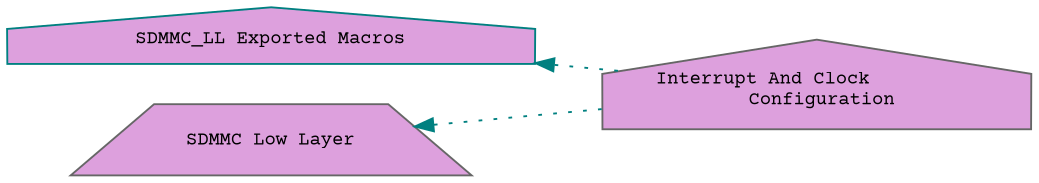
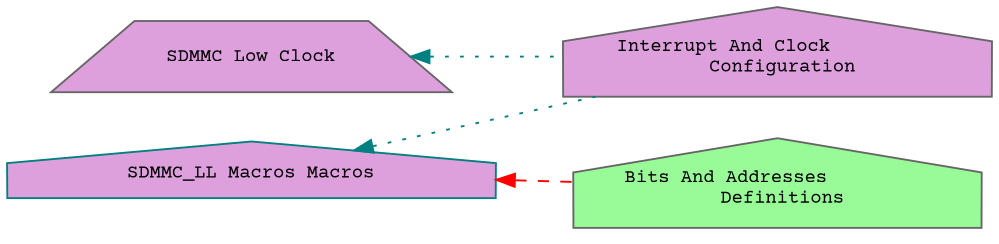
node "SDMMC_LL Exported Macros": label "SDMMC_LL Exported Macros" -> "SDMMC_LL Macros Macros"
node "SDMMC Low Layer": label "SDMMC Low Layer" -> "SDMMC Low Clock"
node "Bits And Addresses Definitions": added
